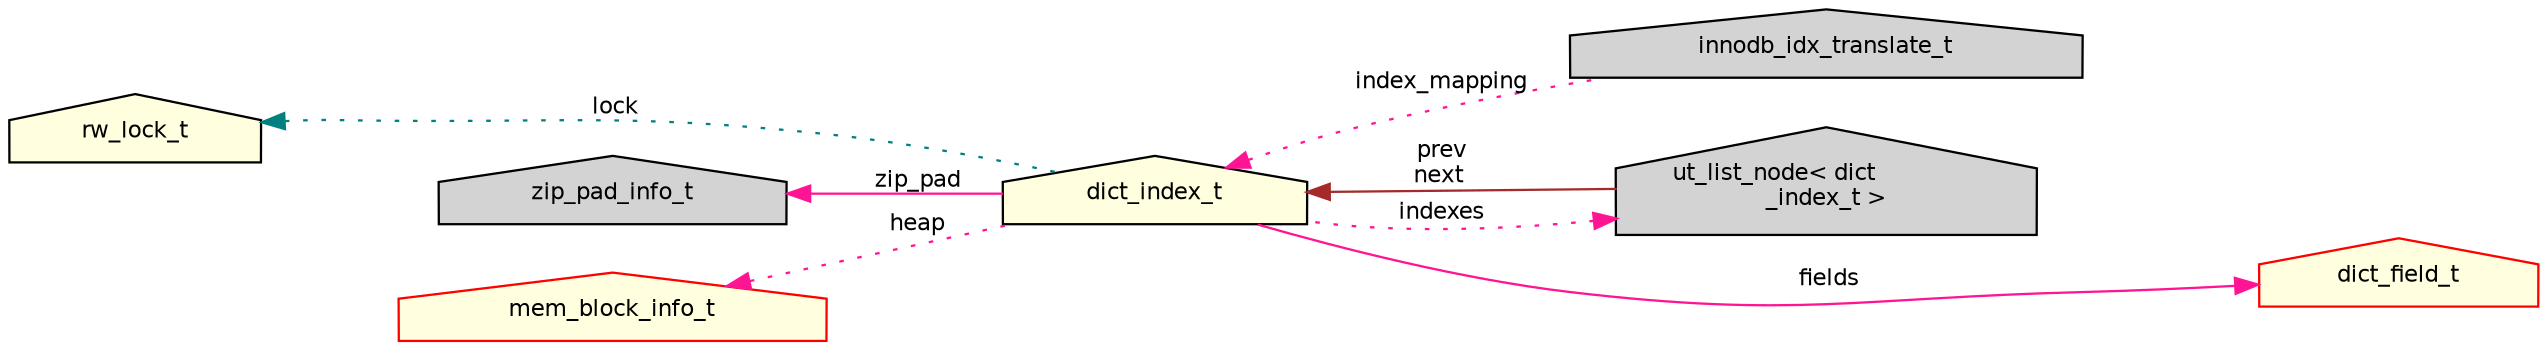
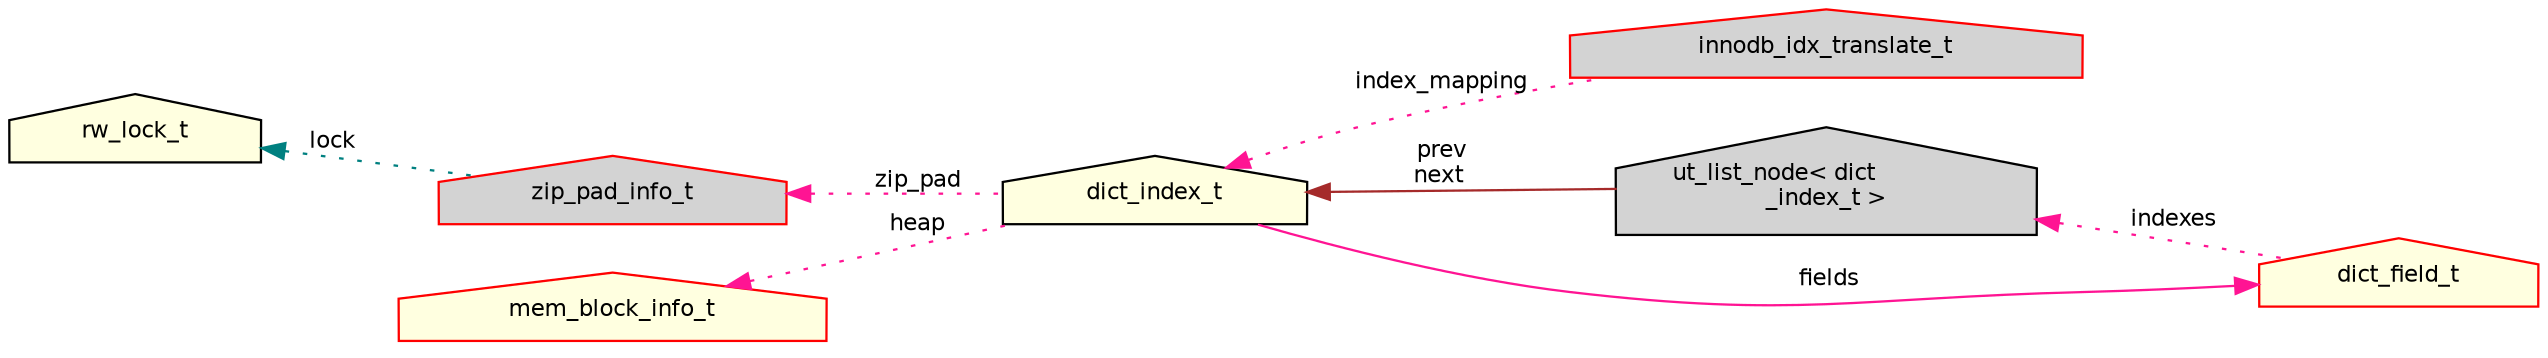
node "innodb_idx_translate_t": color black -> red
edge "dict_index_t" -> "rw_lock_t": now "zip_pad_info_t" -> "rw_lock_t"
node "zip_pad_info_t": color black -> red
edge "dict_index_t" -> "zip_pad_info_t": style solid -> dotted
edge "dict_index_t" -> "ut_list_node< dict _index_t >": now "dict_field_t" -> "ut_list_node< dict _index_t >"
